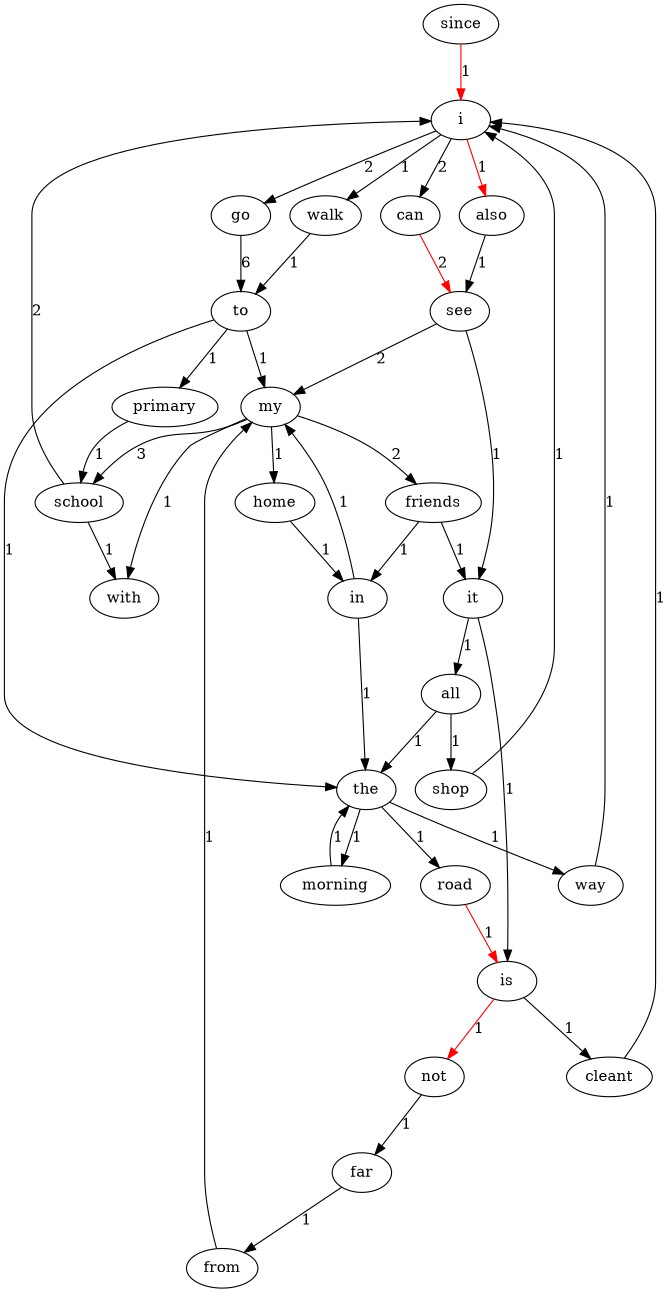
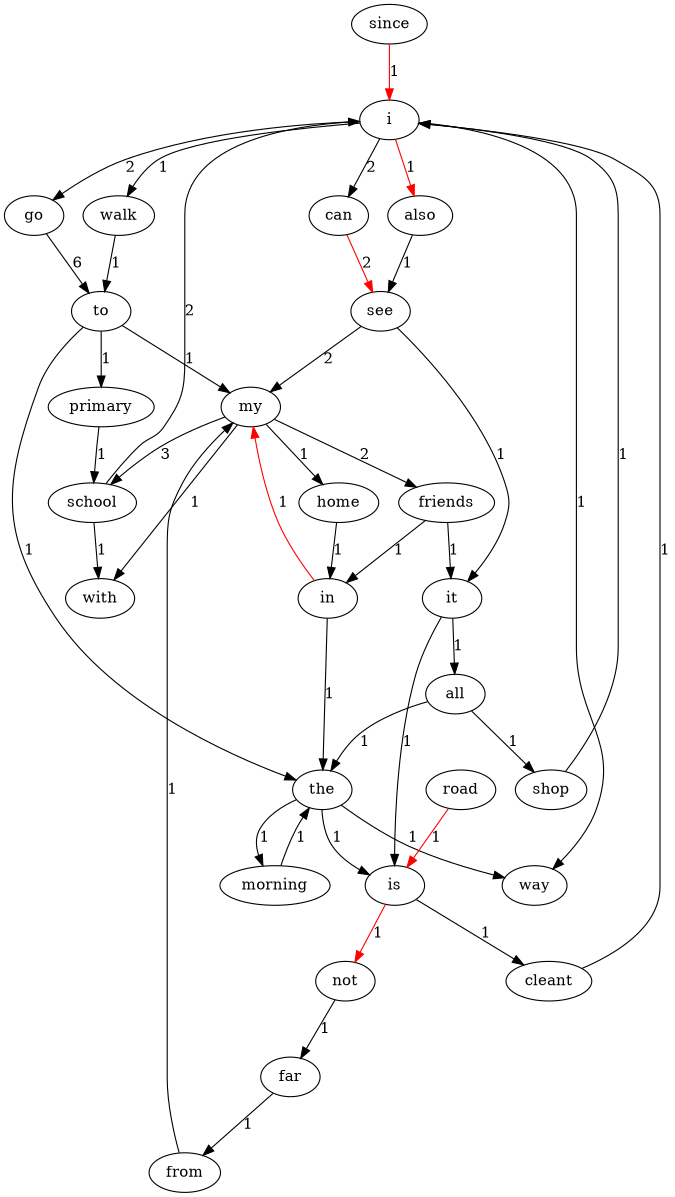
edge "way" -> "i": reversed
edge "in" -> "my": color black -> red
edge "the" -> "road": now "the" -> "is"
